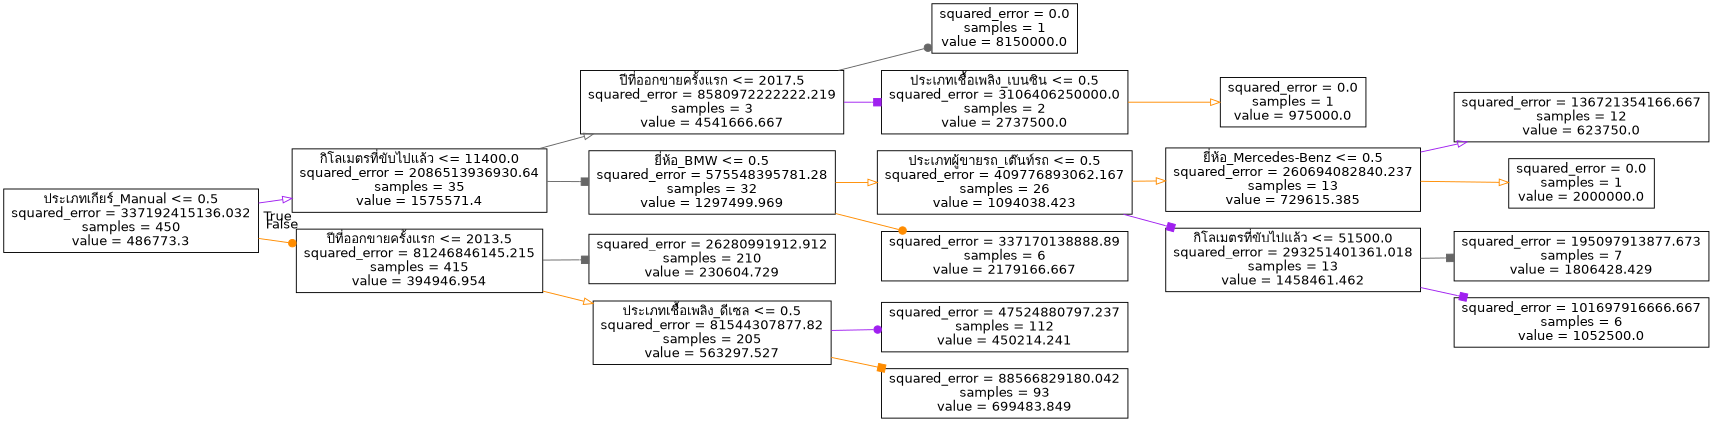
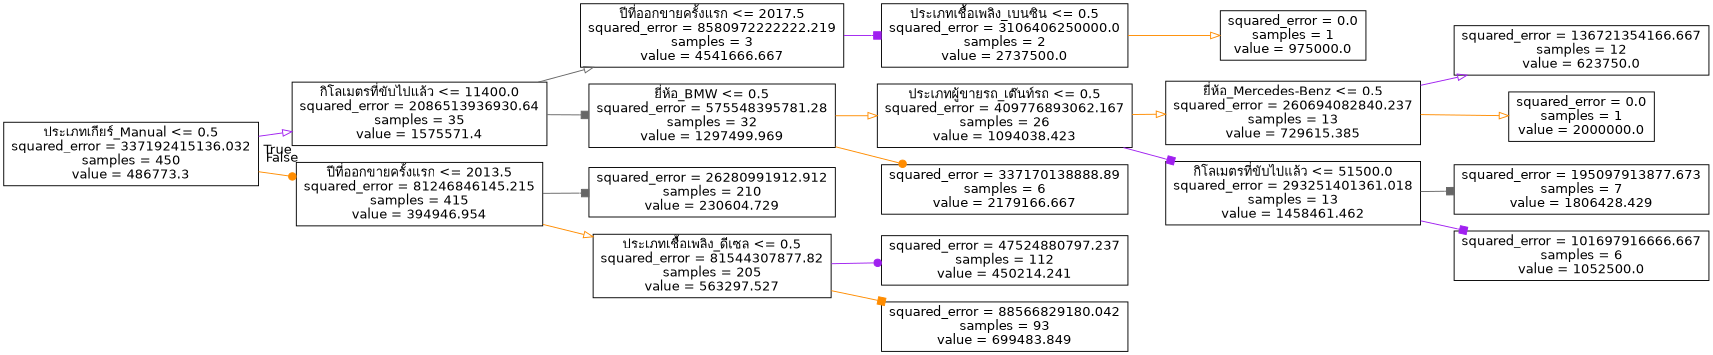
node "squared_error = 0.0 samples = 1 value = 8150000.0": removed
